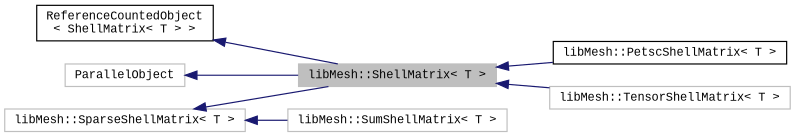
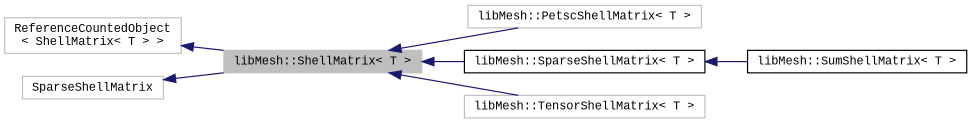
node "ReferenceCountedObject < ShellMatrix< T > >": color black -> grey75
node "libMesh::PetscShellMatrix< T >": color black -> grey75
node "ParallelObject": label "ParallelObject" -> "SparseShellMatrix"
edge "libMesh::ShellMatrix< T >" -> "libMesh::SparseShellMatrix< T >": reversed
node "libMesh::SparseShellMatrix< T >": color grey75 -> black
node "libMesh::SumShellMatrix< T >": color grey75 -> black
